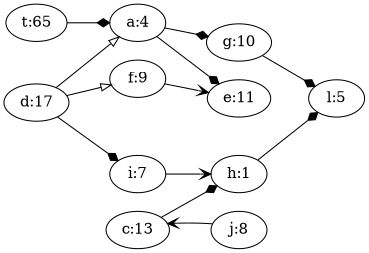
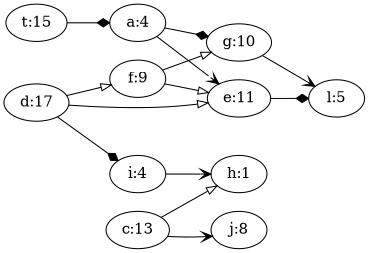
node "t:65": label "t:65" -> "t:15"
edge "a:4" -> "e:11": arrowhead diamond -> vee
edge "f:9" -> "g:10": added
edge "d:17" -> "a:4": now "d:17" -> "e:11"
edge "g:10" -> "l:5": arrowhead diamond -> vee
edge "f:9" -> "e:11": arrowhead vee -> onormal
edge "h:1" -> "l:5": now "e:11" -> "l:5"
node "i:7": label "i:7" -> "i:4"
edge "c:13" -> "h:1": arrowhead diamond -> onormal
edge "j:8" -> "c:13": reversed
